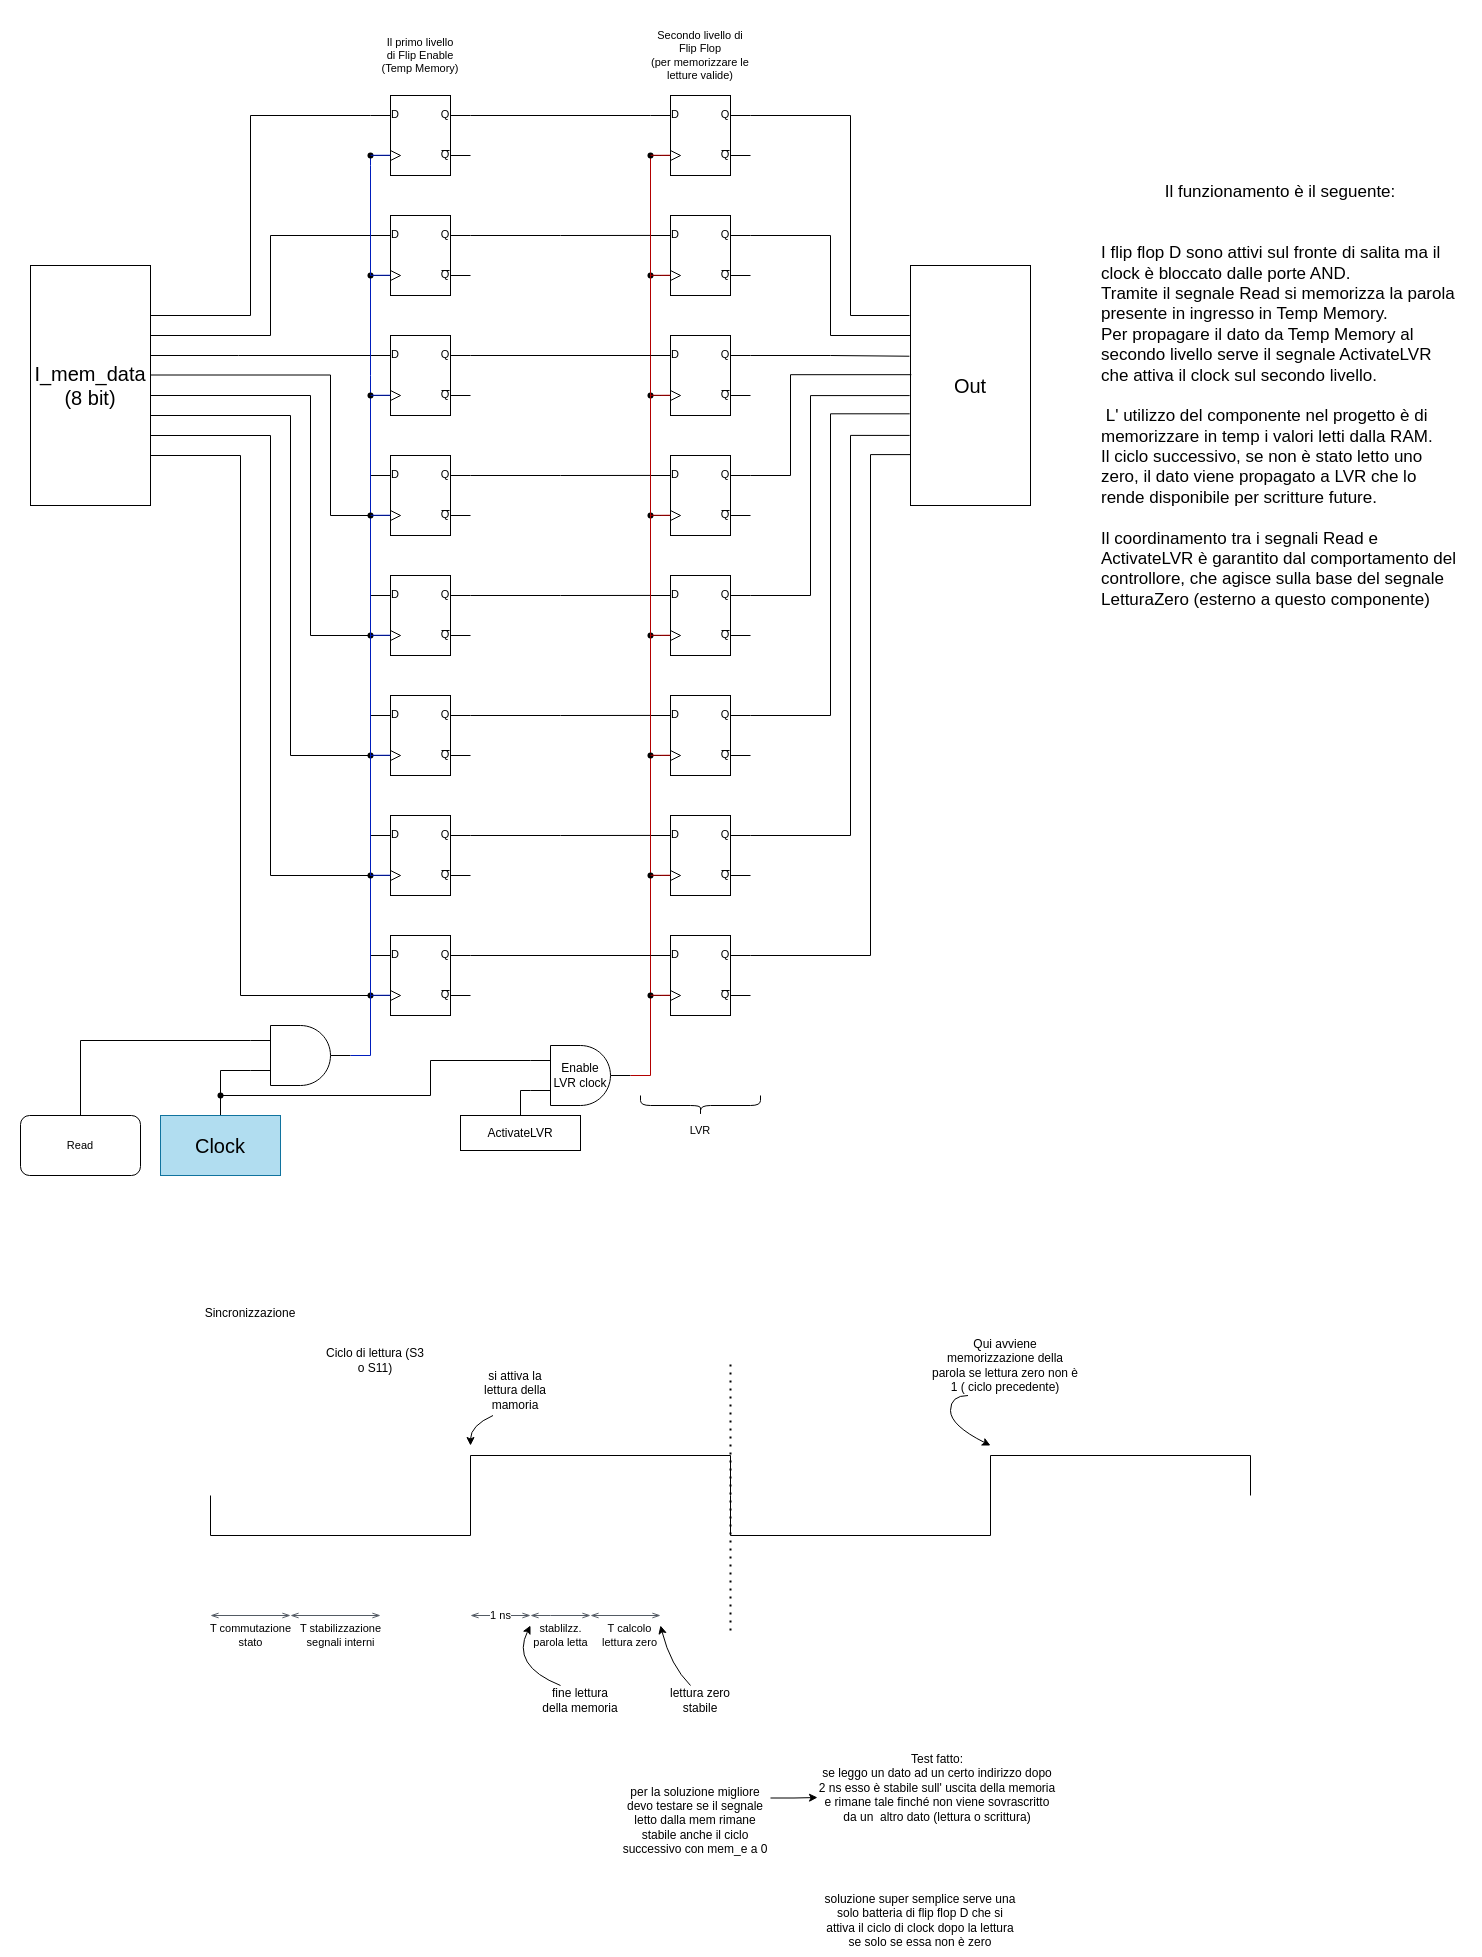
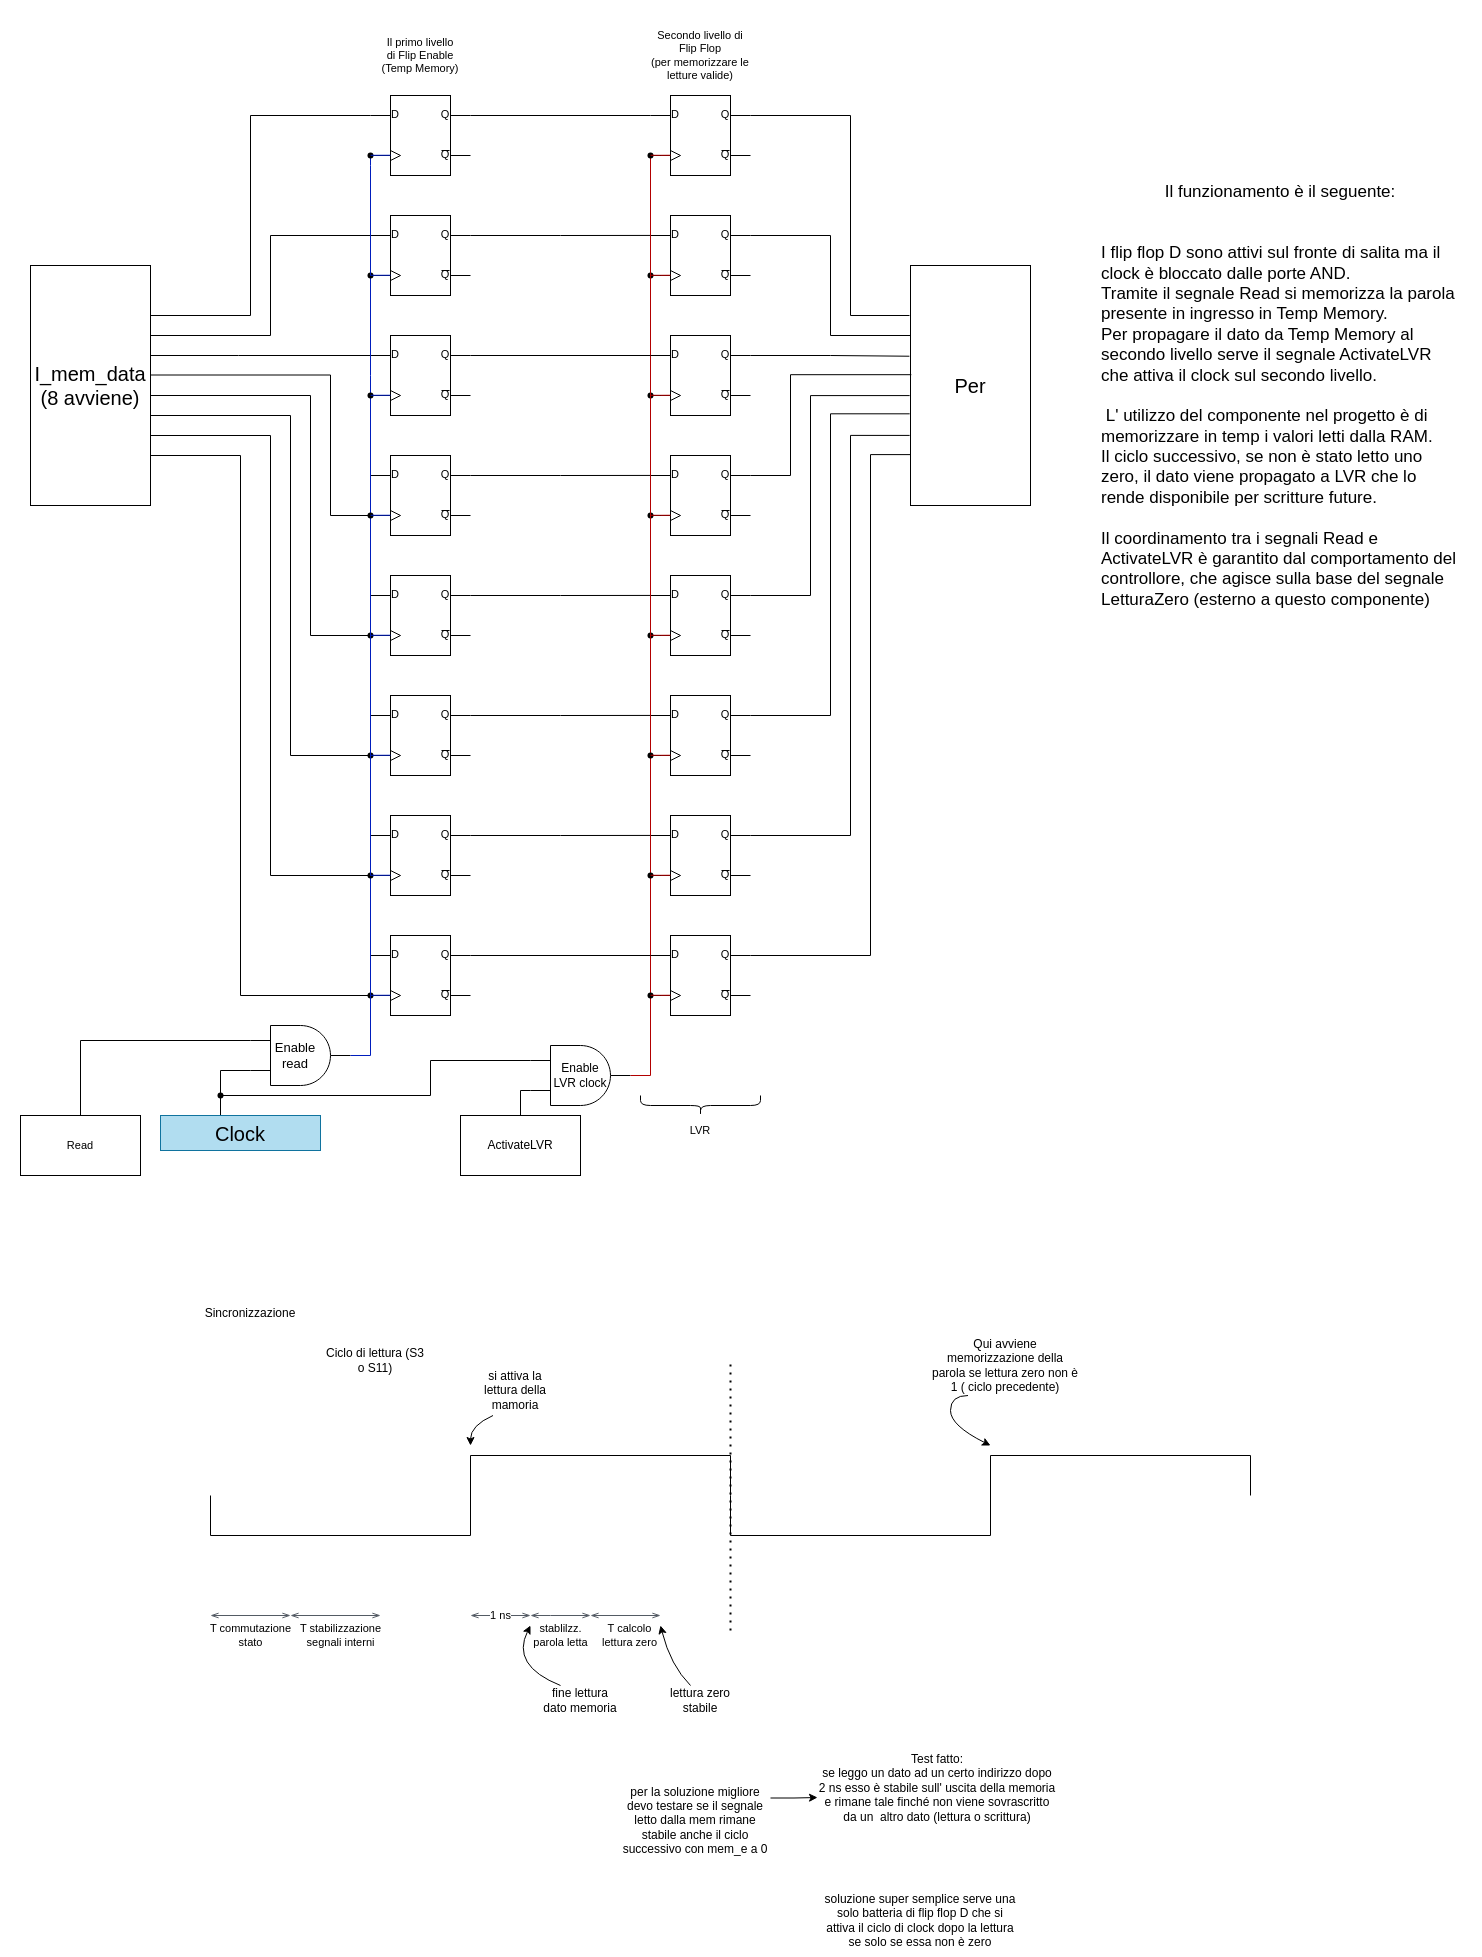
node "I_mem_data (8 bit)": label "I_mem_data (8 bit)" -> "I_mem_data (8 avviene)"
node "Out": label "Out" -> "Per"
node "Enable read": added
node "ActivateLVR": size 120x35 -> 120x60
node "Read": shape rounded rectangle -> rectangle
node "Clock": size 120x60 -> 160x35
node "fine lettura della memoria": label "fine lettura della memoria" -> "fine lettura dato memoria"
